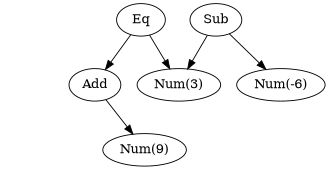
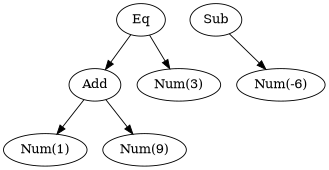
edge "Sub" -> "Num(3)": removed
node "Num(1)": added
